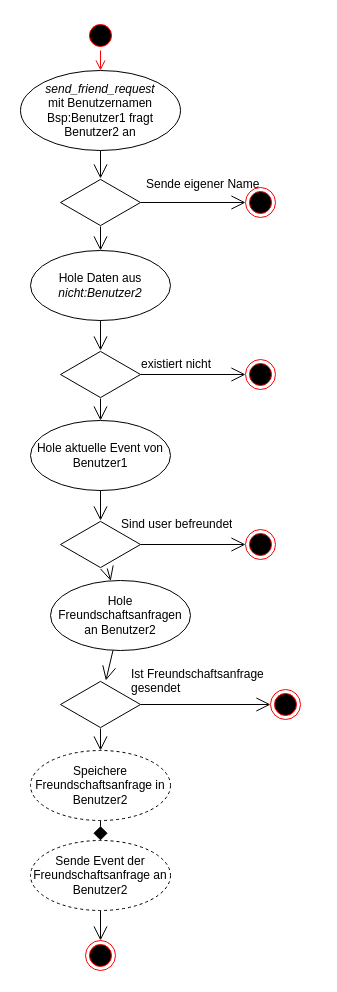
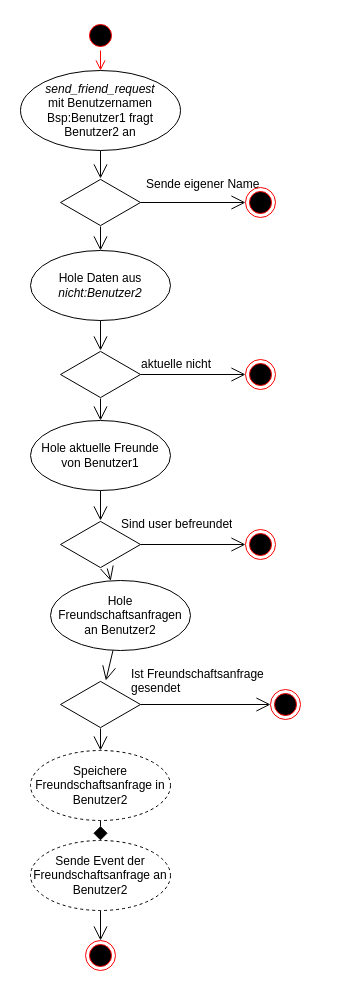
node "existiert nicht": label "existiert nicht" -> "aktuelle nicht"
node "Hole aktuelle Event von Benutzer1": label "Hole aktuelle Event von Benutzer1" -> "Hole aktuelle Freunde von Benutzer1"
